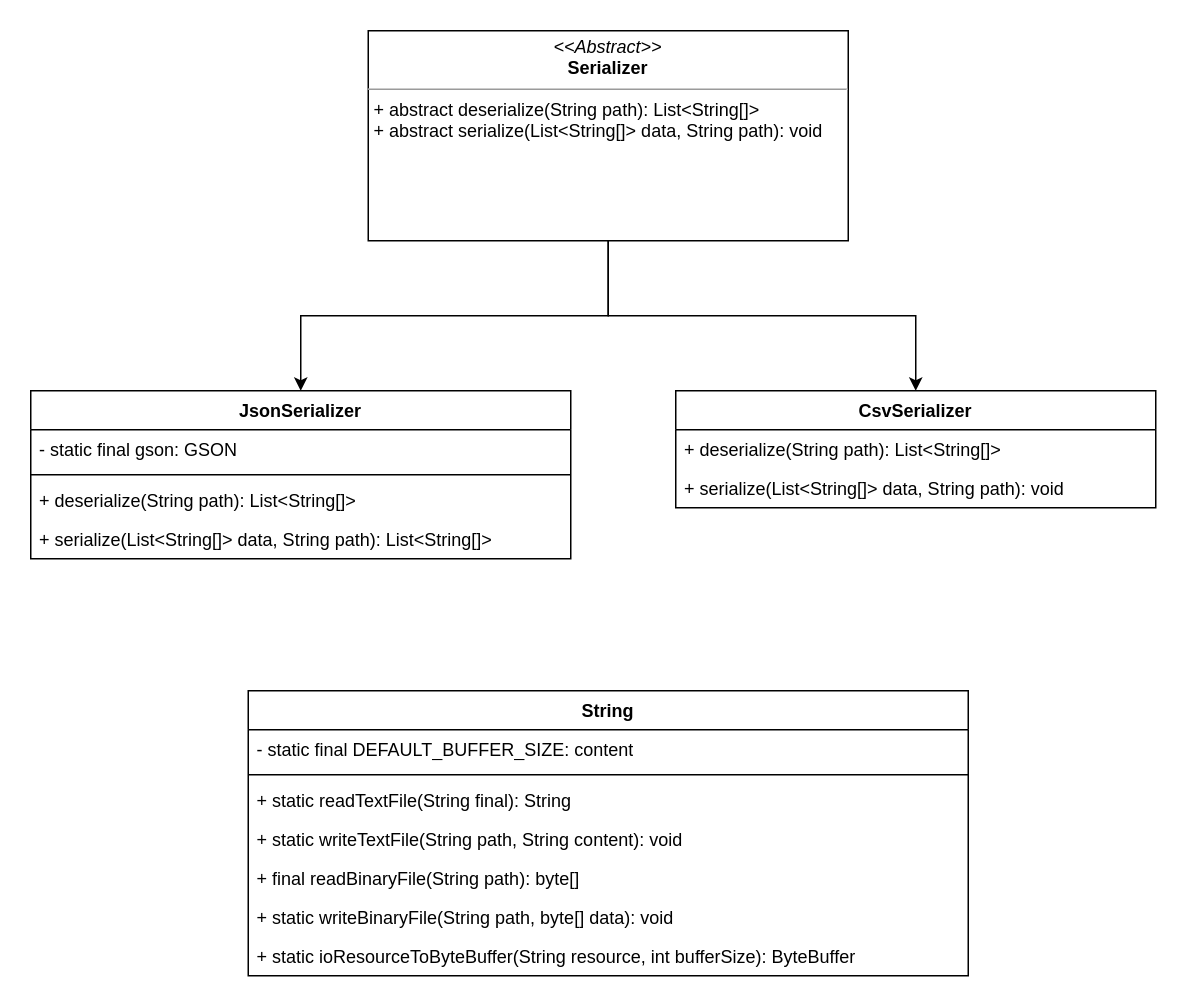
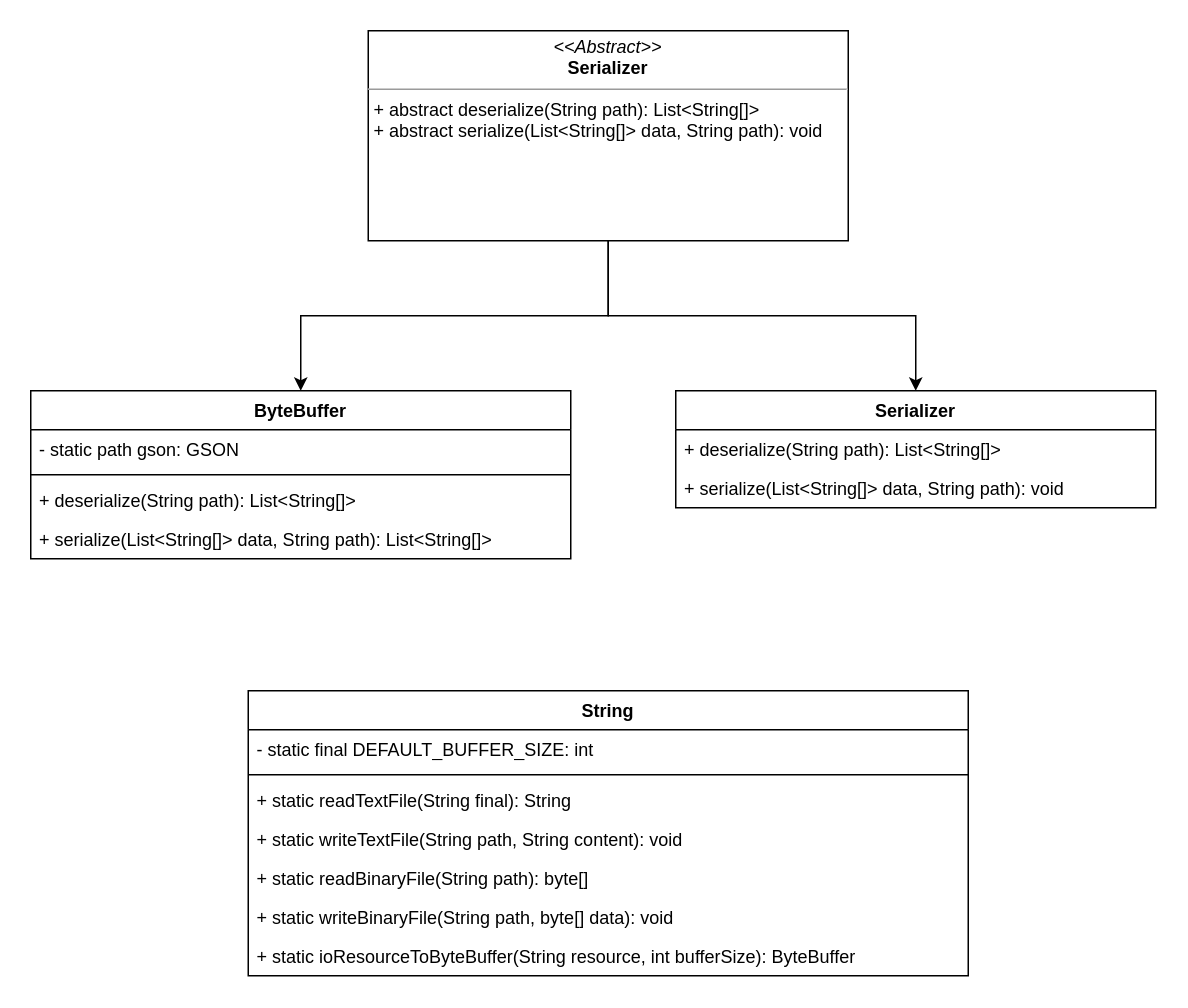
node "JsonSerializer": label "JsonSerializer" -> "ByteBuffer"
node "CsvSerializer": label "CsvSerializer" -> "Serializer"
node "- static final gson: GSON": label "- static final gson: GSON" -> "- static path gson: GSON"
node "- static final DEFAULT_BUFFER_SIZE: content": label "- static final DEFAULT_BUFFER_SIZE: content" -> "- static final DEFAULT_BUFFER_SIZE: int"
node "+ final readBinaryFile(String path): byte[]": label "+ final readBinaryFile(String path): byte[]" -> "+ static readBinaryFile(String path): byte[]"
